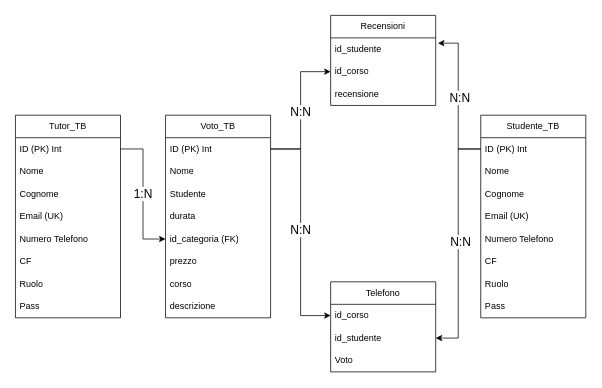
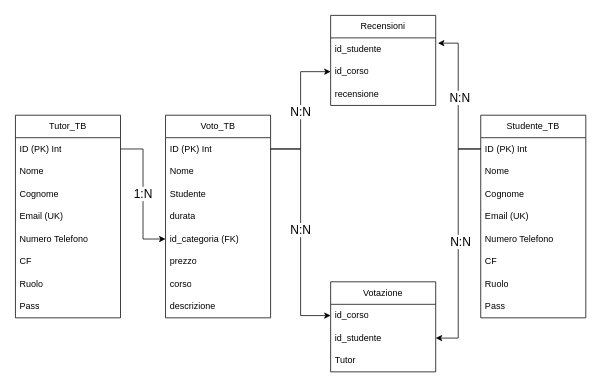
node "Telefono": label "Telefono" -> "Votazione"
node "Voto": label "Voto" -> "Tutor"
